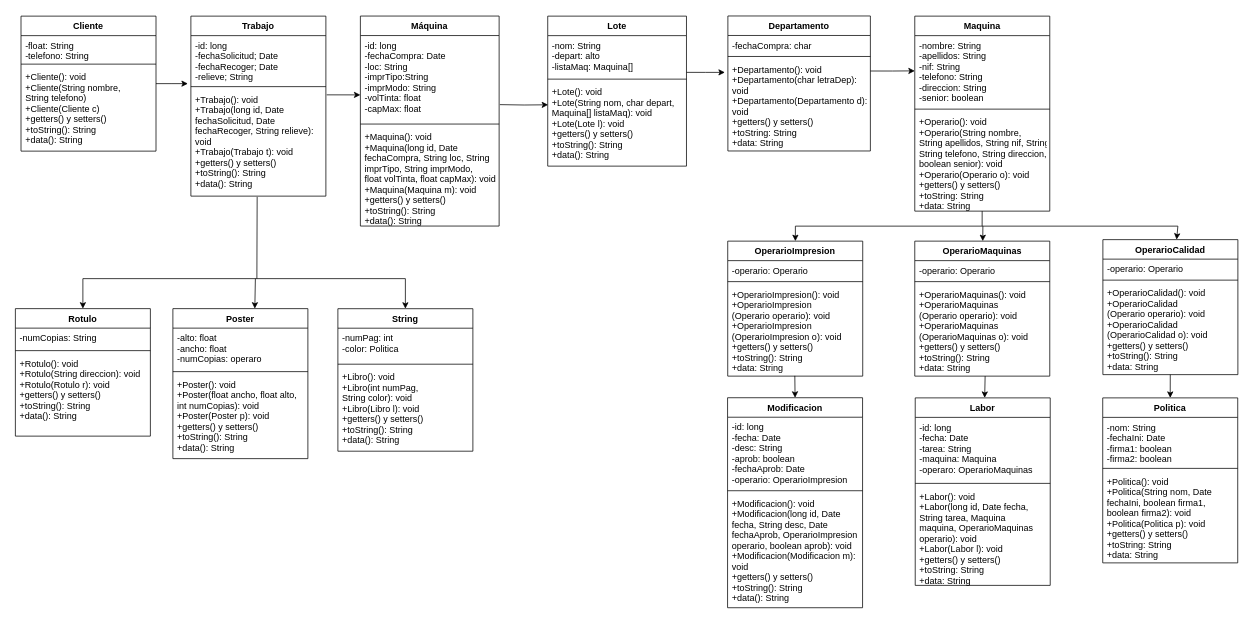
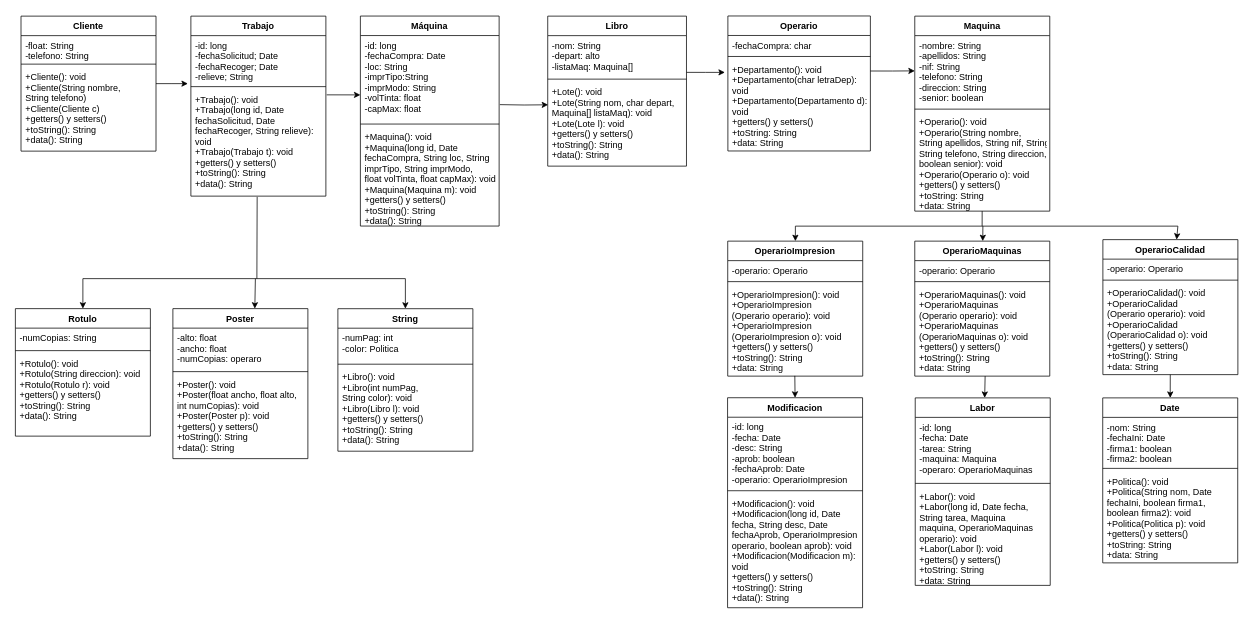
node "Lote": label "Lote" -> "Libro"
node "Departamento": label "Departamento" -> "Operario"
node "Politica": label "Politica" -> "Date"
